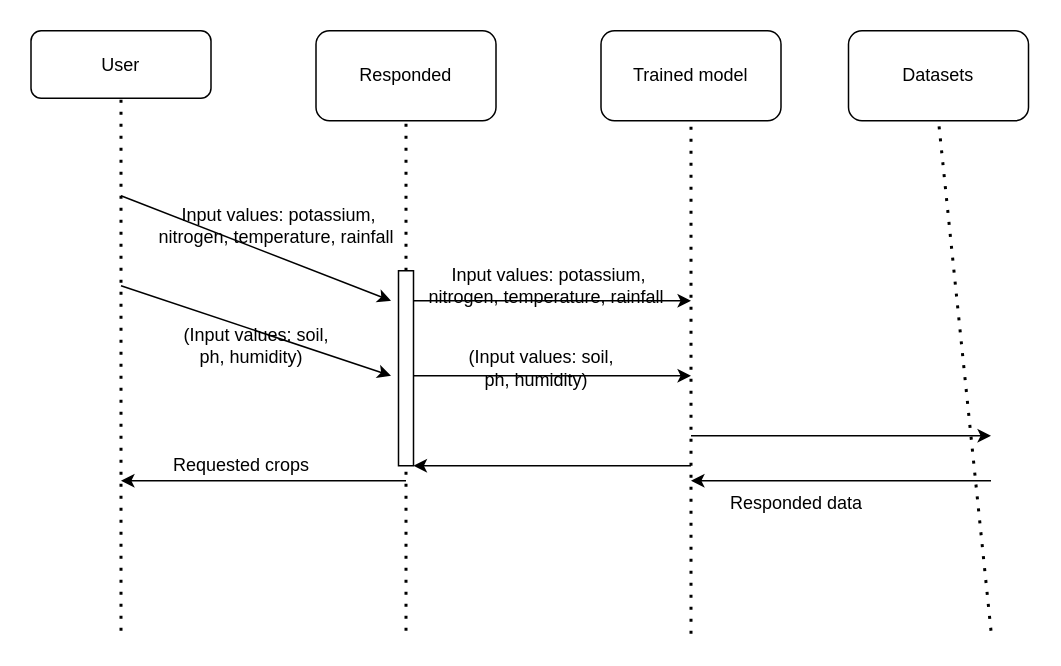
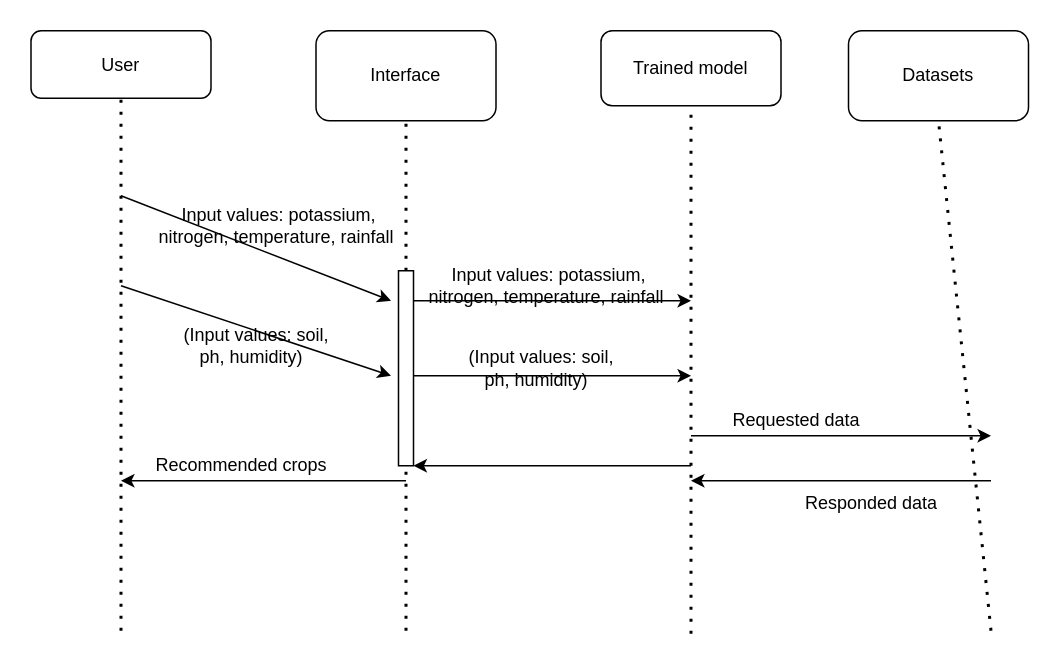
node "Responded": label "Responded" -> "Interface"
node "Trained model": size 180x90 -> 180x75
node "Requested data": added
node "Requested crops": label "Requested crops" -> "Recommended crops"
node "Responded data": moved (796, 503) -> (871, 503)
